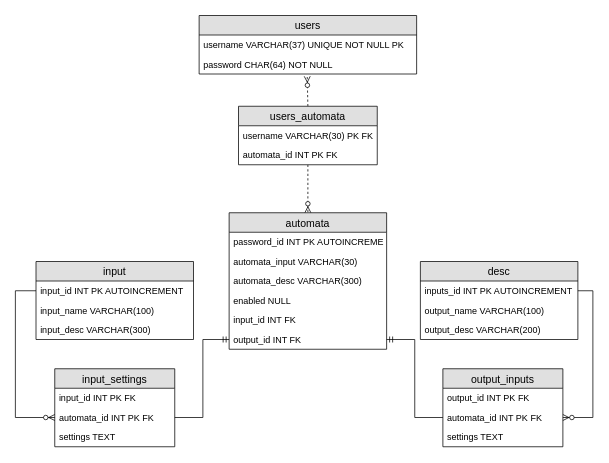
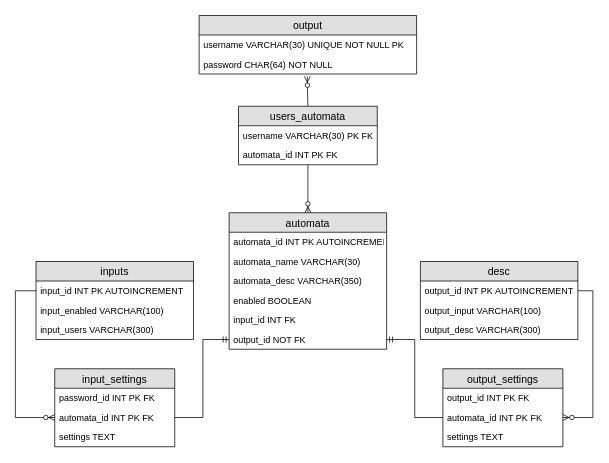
node "users": label "users" -> "output"
node "username VARCHAR(37) UNIQUE NOT NULL PK": label "username VARCHAR(37) UNIQUE NOT NULL PK" -> "username VARCHAR(30) UNIQUE NOT NULL PK"
edge "users_automata" -> "password CHAR(64) NOT NULL": style dashed -> solid
edge "users_automata" -> "automata": style dashed -> solid
node "password_id INT PK AUTOINCREMENT": label "password_id INT PK AUTOINCREMENT" -> "automata_id INT PK AUTOINCREMENT"
node "automata_input VARCHAR(30)": label "automata_input VARCHAR(30)" -> "automata_name VARCHAR(30)"
node "input": label "input" -> "inputs"
node "automata_desc VARCHAR(300)": label "automata_desc VARCHAR(300)" -> "automata_desc VARCHAR(350)"
node "inputs_id INT PK AUTOINCREMENT": label "inputs_id INT PK AUTOINCREMENT" -> "output_id INT PK AUTOINCREMENT"
node "enabled NULL": label "enabled NULL" -> "enabled BOOLEAN"
node "input_name VARCHAR(100)": label "input_name VARCHAR(100)" -> "input_enabled VARCHAR(100)"
node "output_name VARCHAR(100)": label "output_name VARCHAR(100)" -> "output_input VARCHAR(100)"
node "input_desc VARCHAR(300)": label "input_desc VARCHAR(300)" -> "input_users VARCHAR(300)"
node "output_desc VARCHAR(200)": label "output_desc VARCHAR(200)" -> "output_desc VARCHAR(300)"
node "output_id INT FK": label "output_id INT FK" -> "output_id NOT FK"
node "output_inputs": label "output_inputs" -> "output_settings"
node "input_id INT PK FK": label "input_id INT PK FK" -> "password_id INT PK FK"
